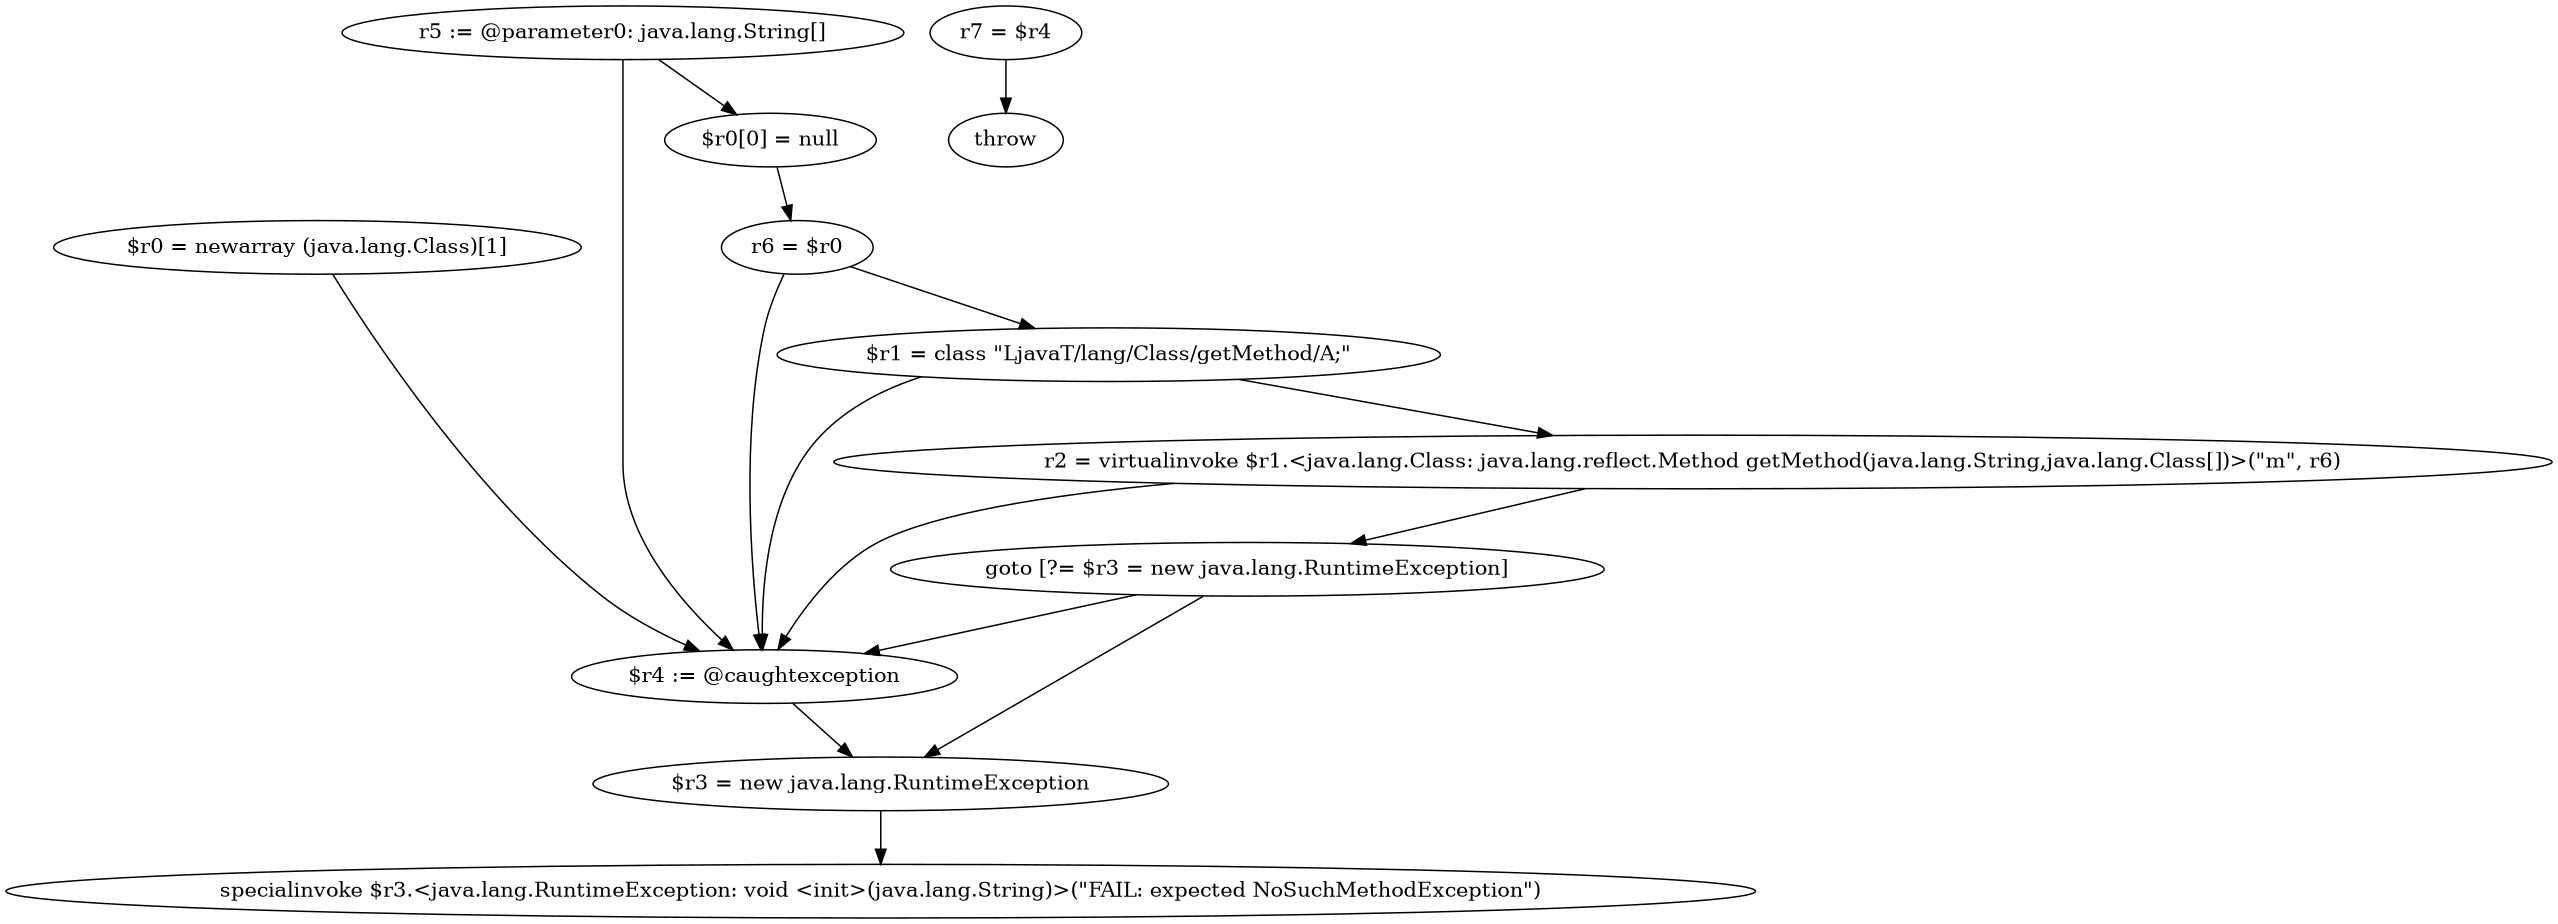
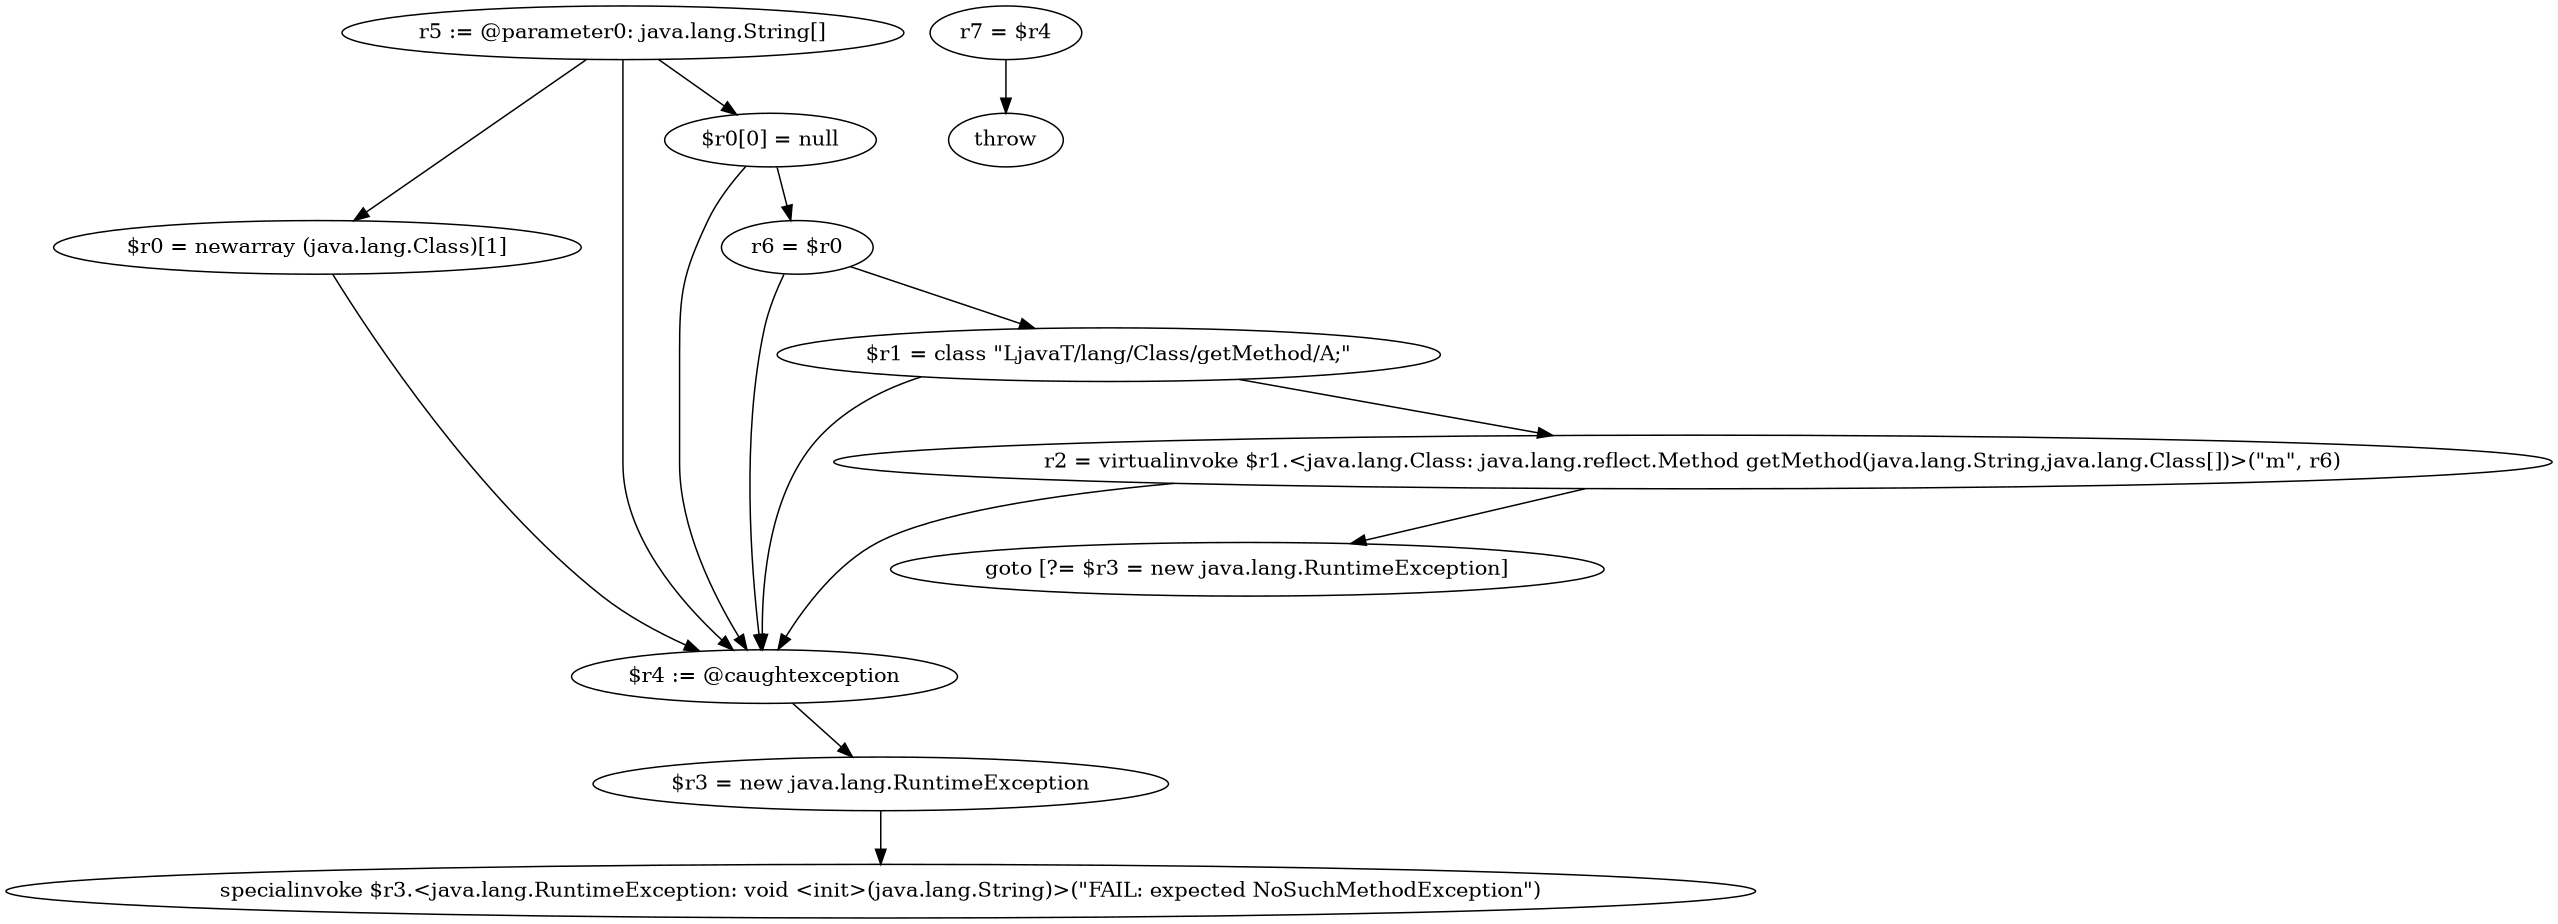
edge "r5 := @parameter0: java.lang.String[]" -> "$r0 = newarray (java.lang.Class)[1]": added
edge "goto [?= $r3 = new java.lang.RuntimeException]" -> "$r4 := @caughtexception": now "$r0[0] = null" -> "$r4 := @caughtexception"
edge "goto [?= $r3 = new java.lang.RuntimeException]" -> "$r3 = new java.lang.RuntimeException": removed
